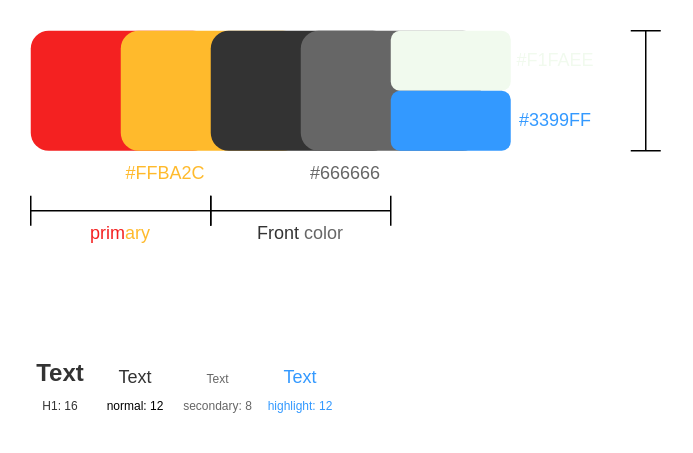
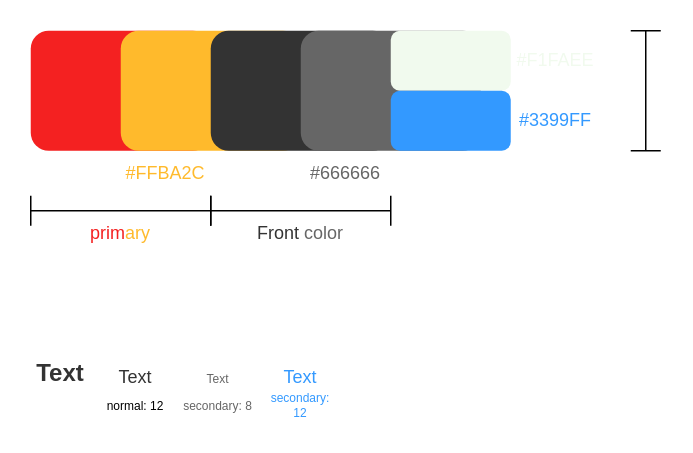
node "H1: 16": removed
node "highlight: 12": label "highlight: 12" -> "secondary: 12"
